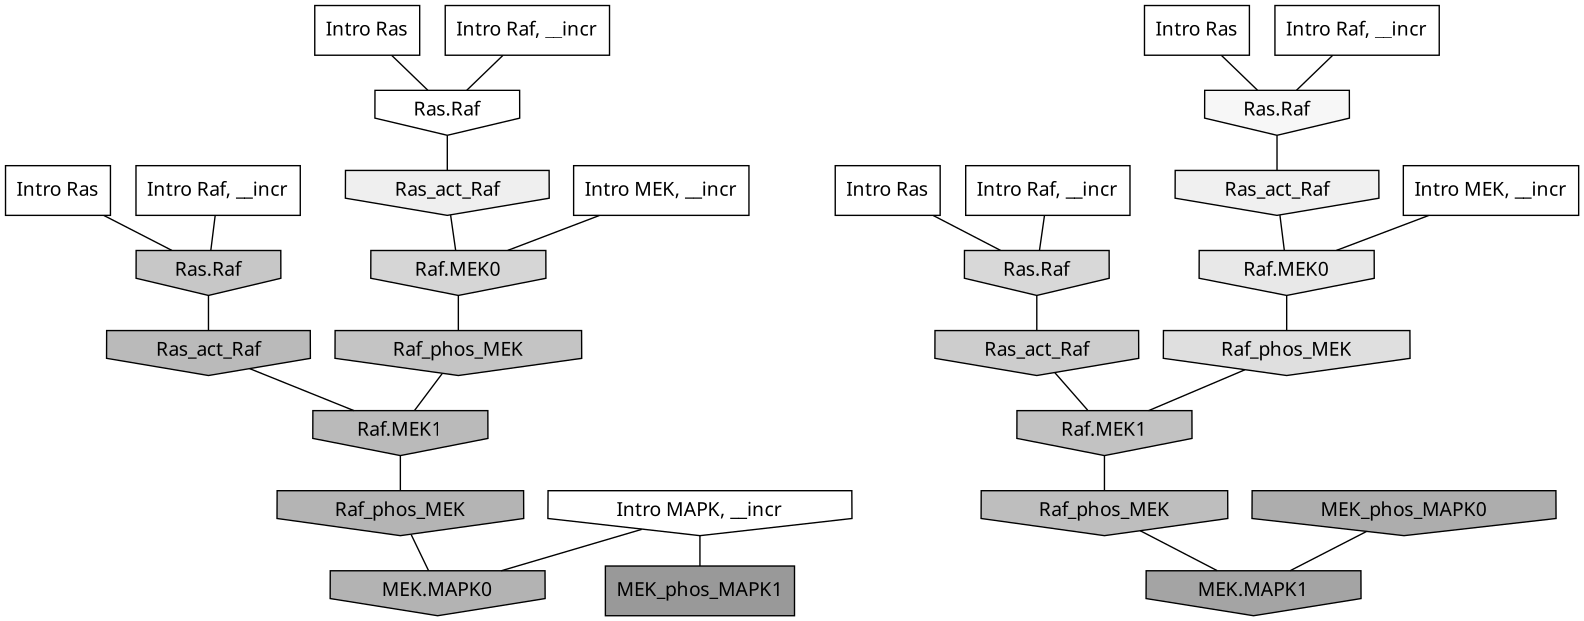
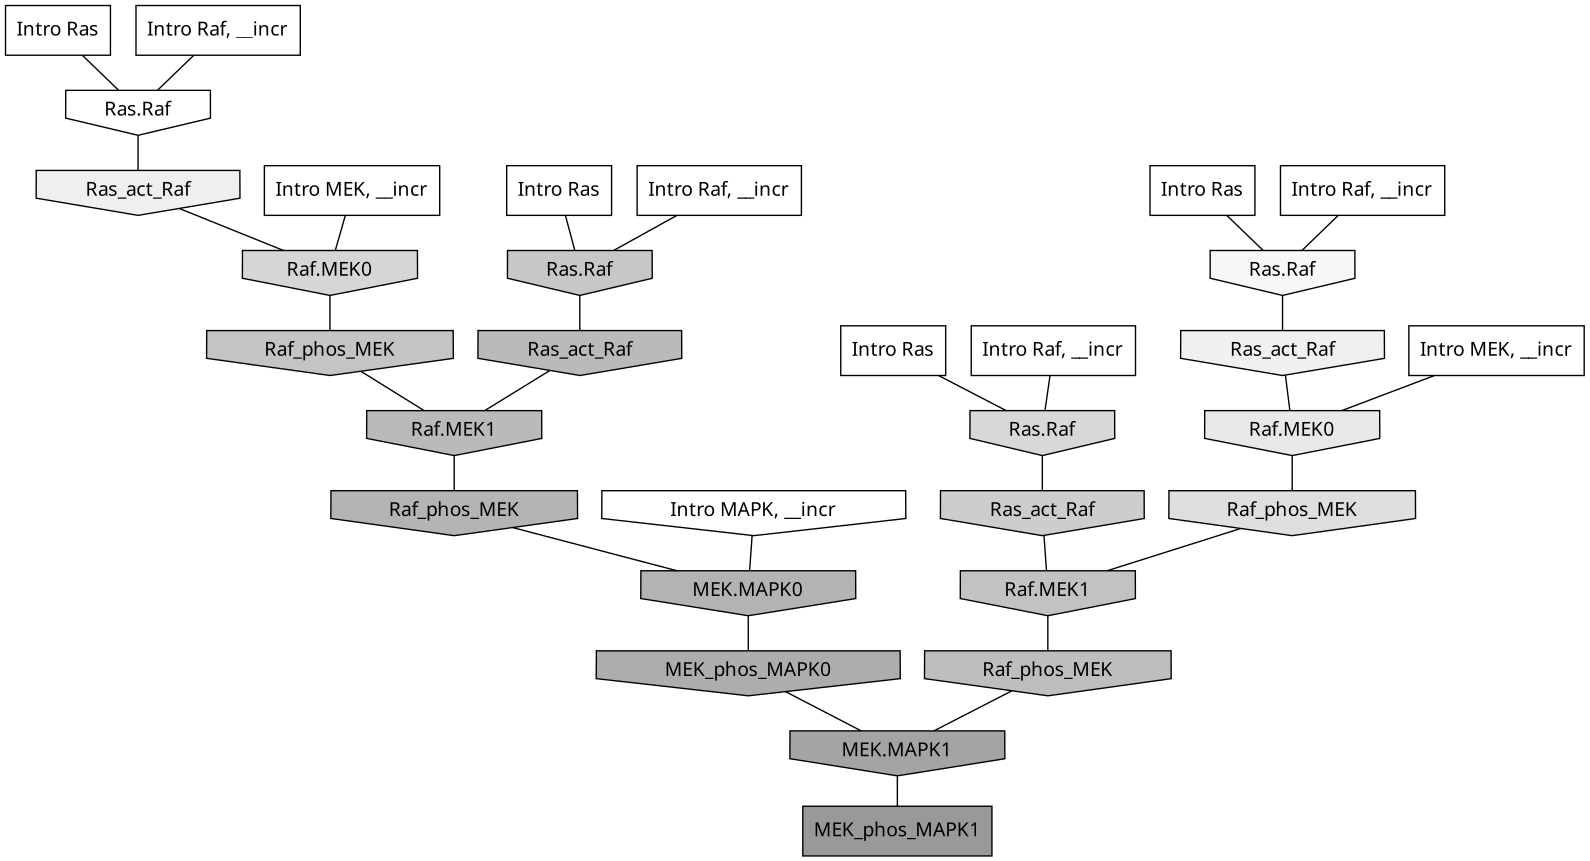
edge "Intro MAPK, __incr" -- "MEK_phos_MAPK1": now "MEK.MAPK1" -- "MEK_phos_MAPK1"
edge "MEK.MAPK0" -- "MEK_phos_MAPK0": added
